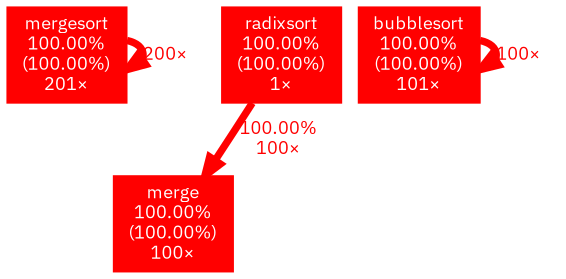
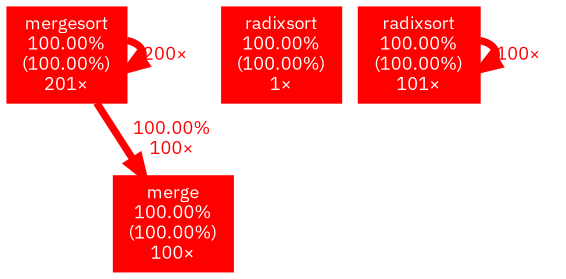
node "bubblesort 100.00% (100.00%) 101×": label "bubblesort 100.00% (100.00%) 101×" -> "radixsort 100.00% (100.00%) 101×"
edge "radixsort 100.00% (100.00%) 1×" -> "merge 100.00% (100.00%) 100×": now "mergesort 100.00% (100.00%) 201×" -> "merge 100.00% (100.00%) 100×"
